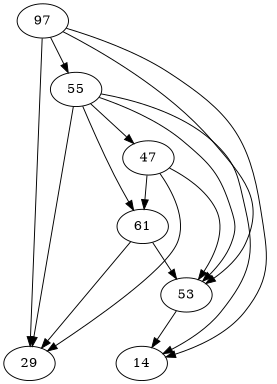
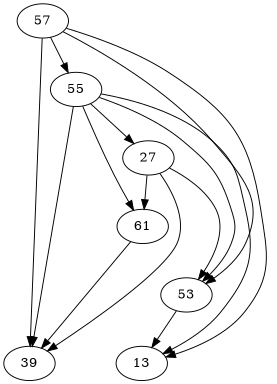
node "97": label "97" -> "57"
node "47": label "47" -> "27"
edge "61" -> "53": removed
node "29": label "29" -> "39"
node "14": label "14" -> "13"
